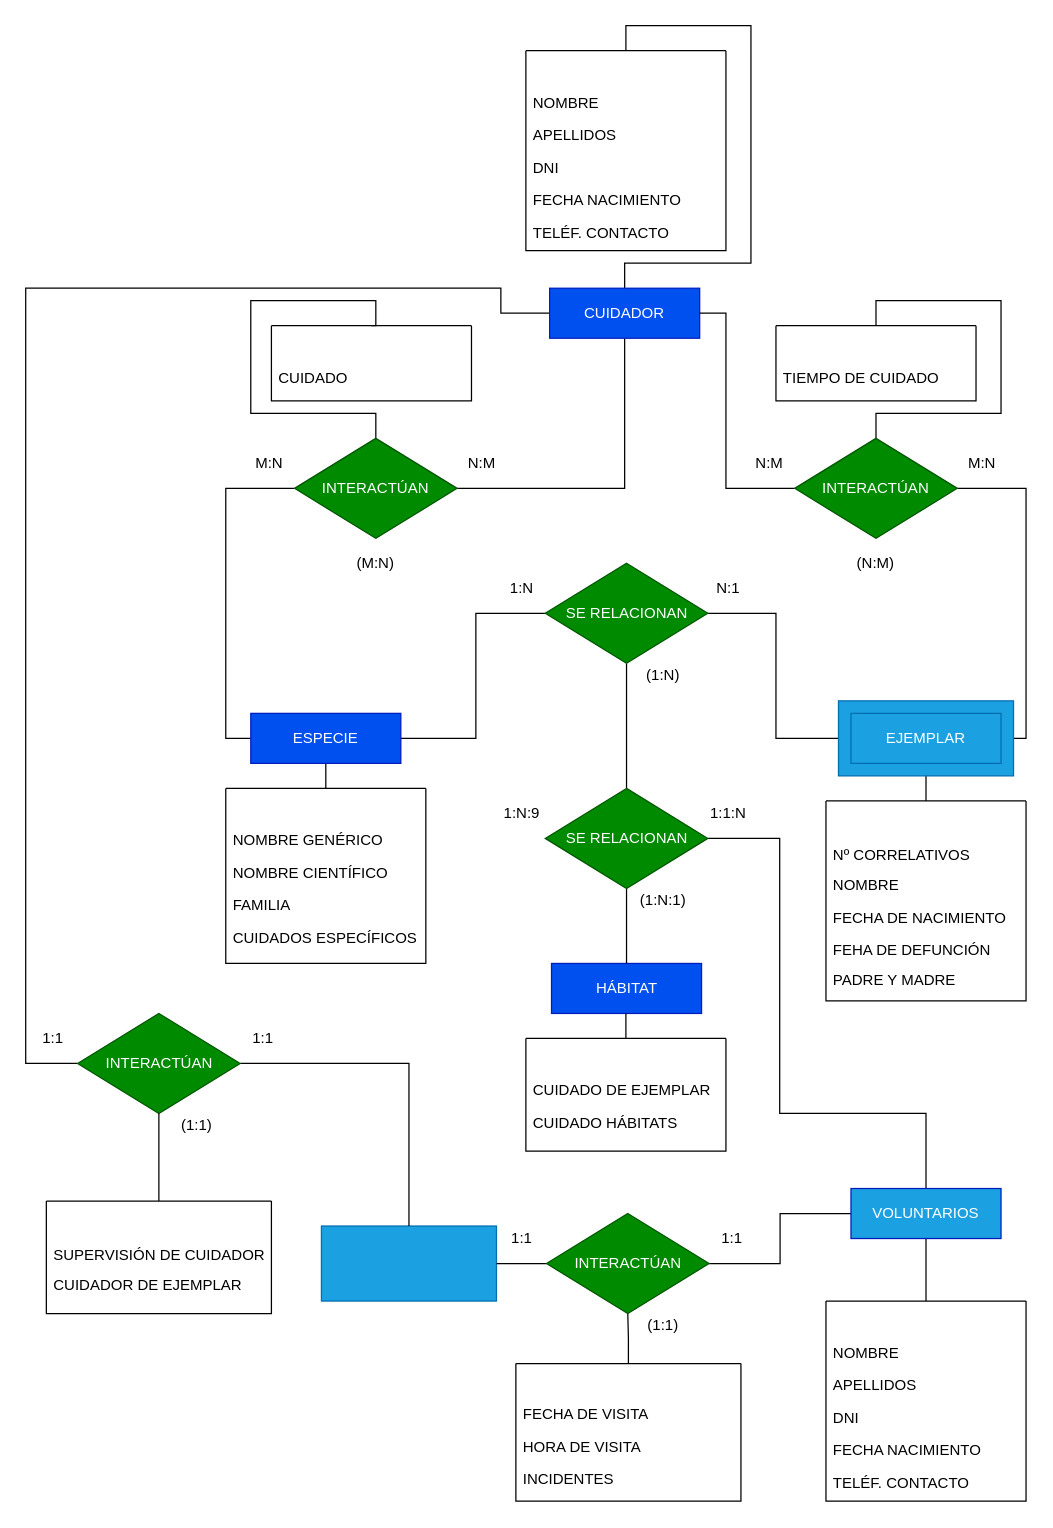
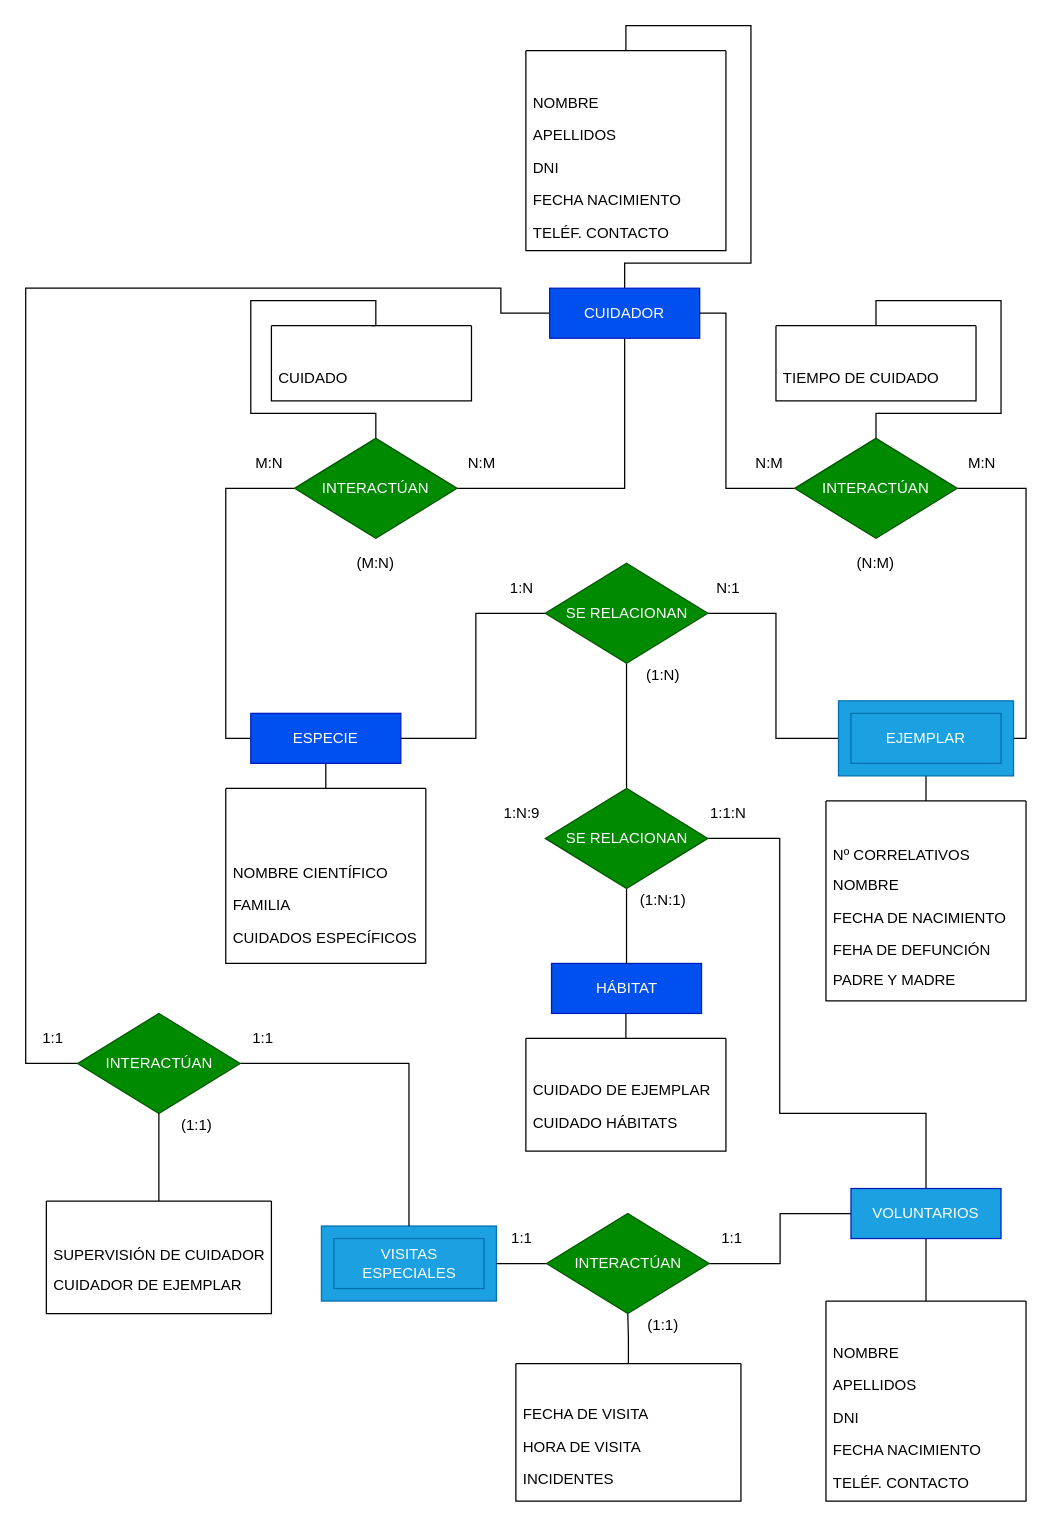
node "NOMBRE GENÉRICO": removed
node "VISITAS ESPECIALES": added
